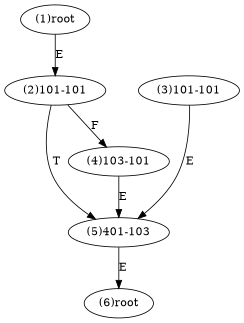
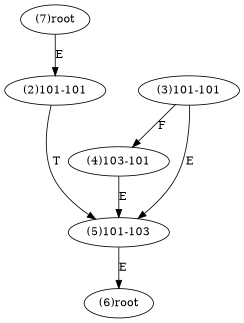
node "(1)root": label "(1)root" -> "(7)root"
edge "(2)101-101" -> "(4)103-101": now "(3)101-101" -> "(4)103-101"
node "(5)401-103": label "(5)401-103" -> "(5)101-103"
